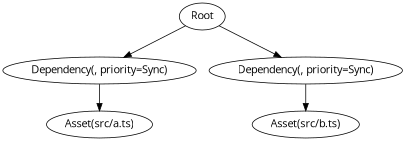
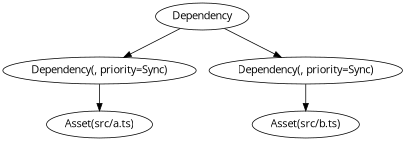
node "Root": label "Root" -> "Dependency"
